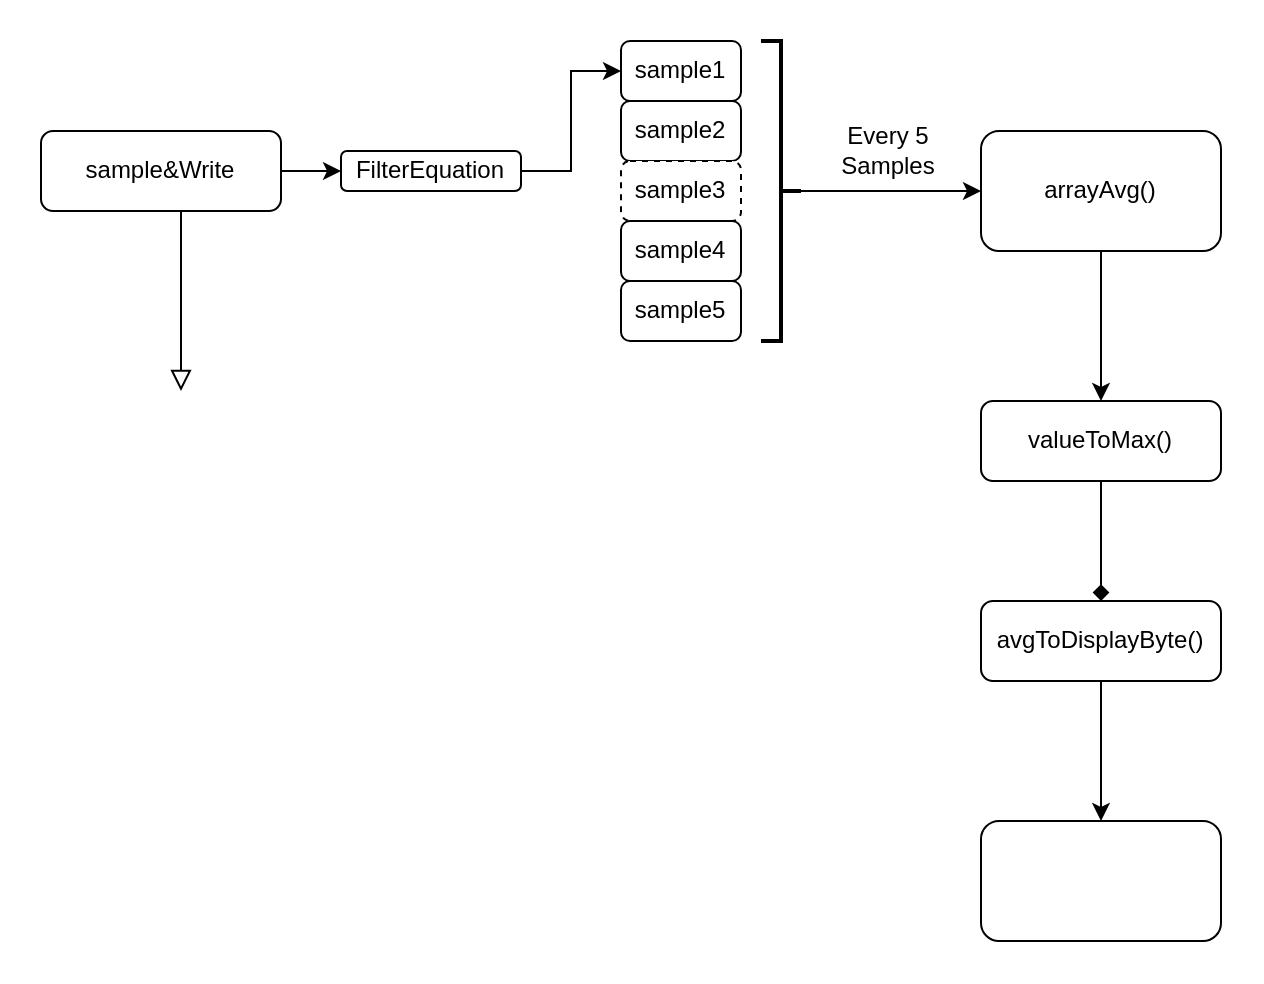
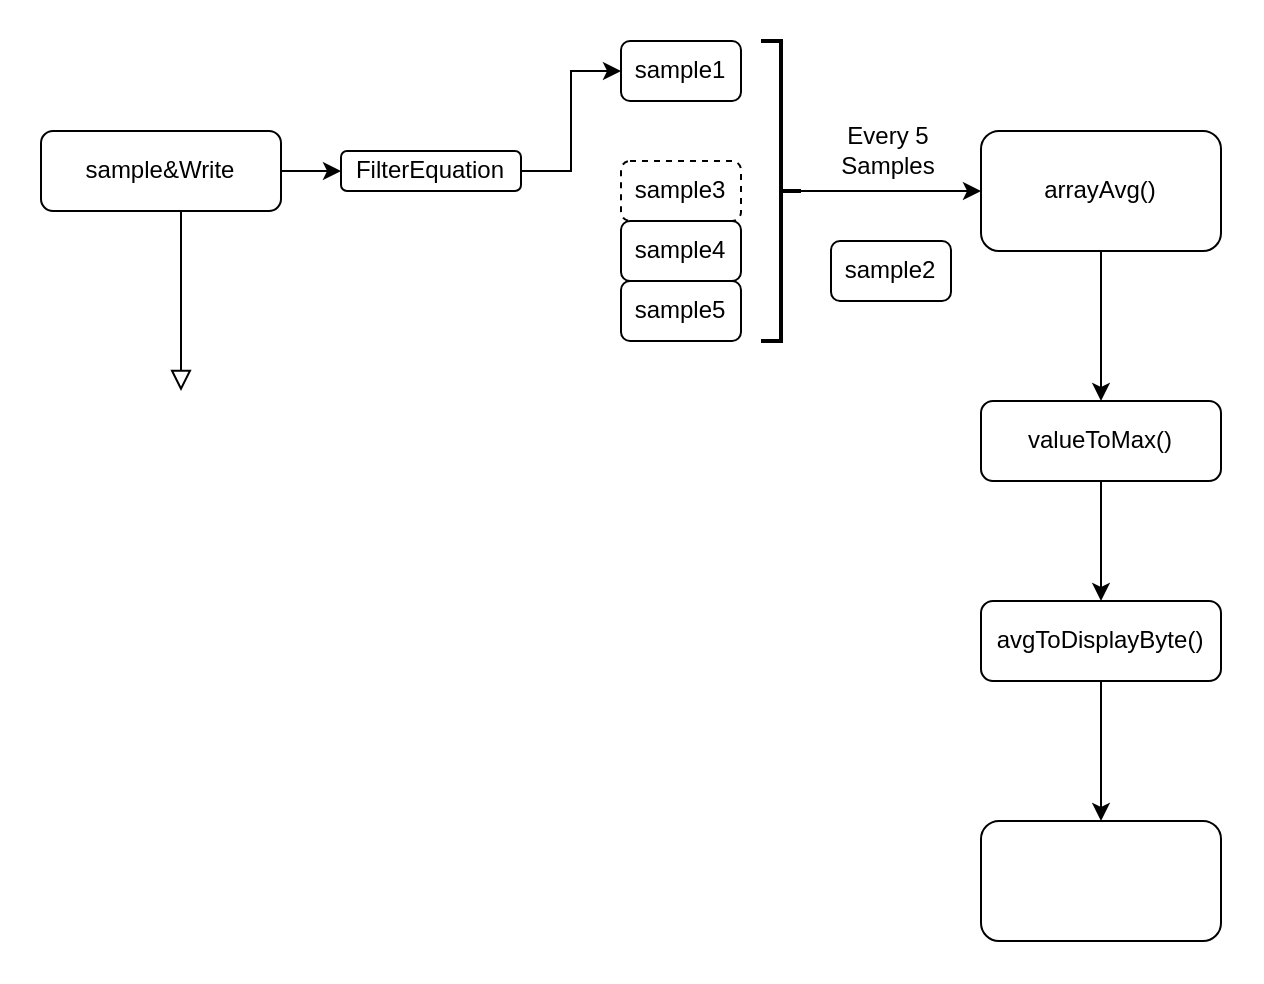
node "sample2": moved (681, 131) -> (891, 271)
edge "valueToMax()" -> "avgToDisplayByte()": arrowhead diamond -> classic
